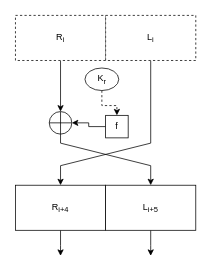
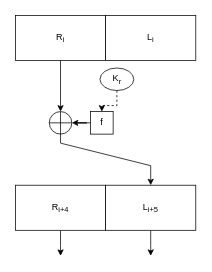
node "Ri": style dashed -> solid
node "Li": style dashed -> solid
node "Kr": moved (102, 79) -> (117, 79)
node "f": moved (117, 126) -> (102, 123)
edge "Li" -> "Ri+4": removed
